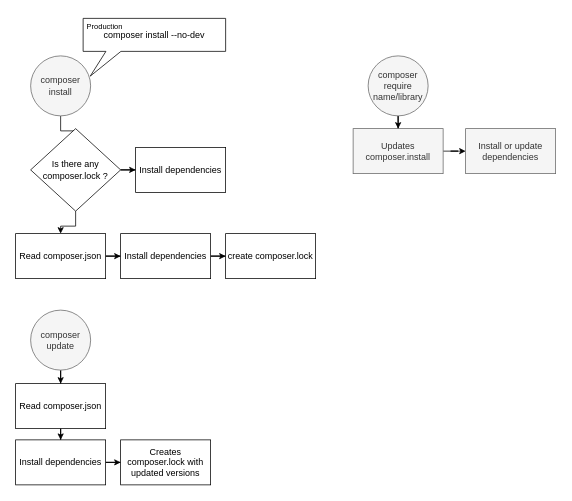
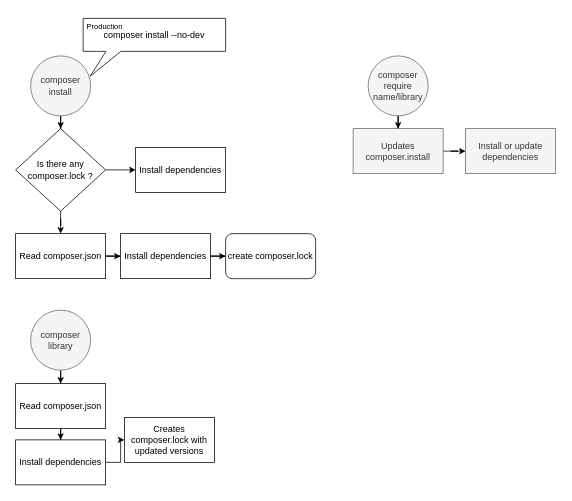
node "Is there any composer.lock ?": moved (75, 170) -> (60, 170)
node "create composer.lock": shape rectangle -> rounded rectangle
node "composer update": label "composer update" -> "composer library"
node "Creates composer.lock with updated versions": moved (165, 462) -> (169, 440)
